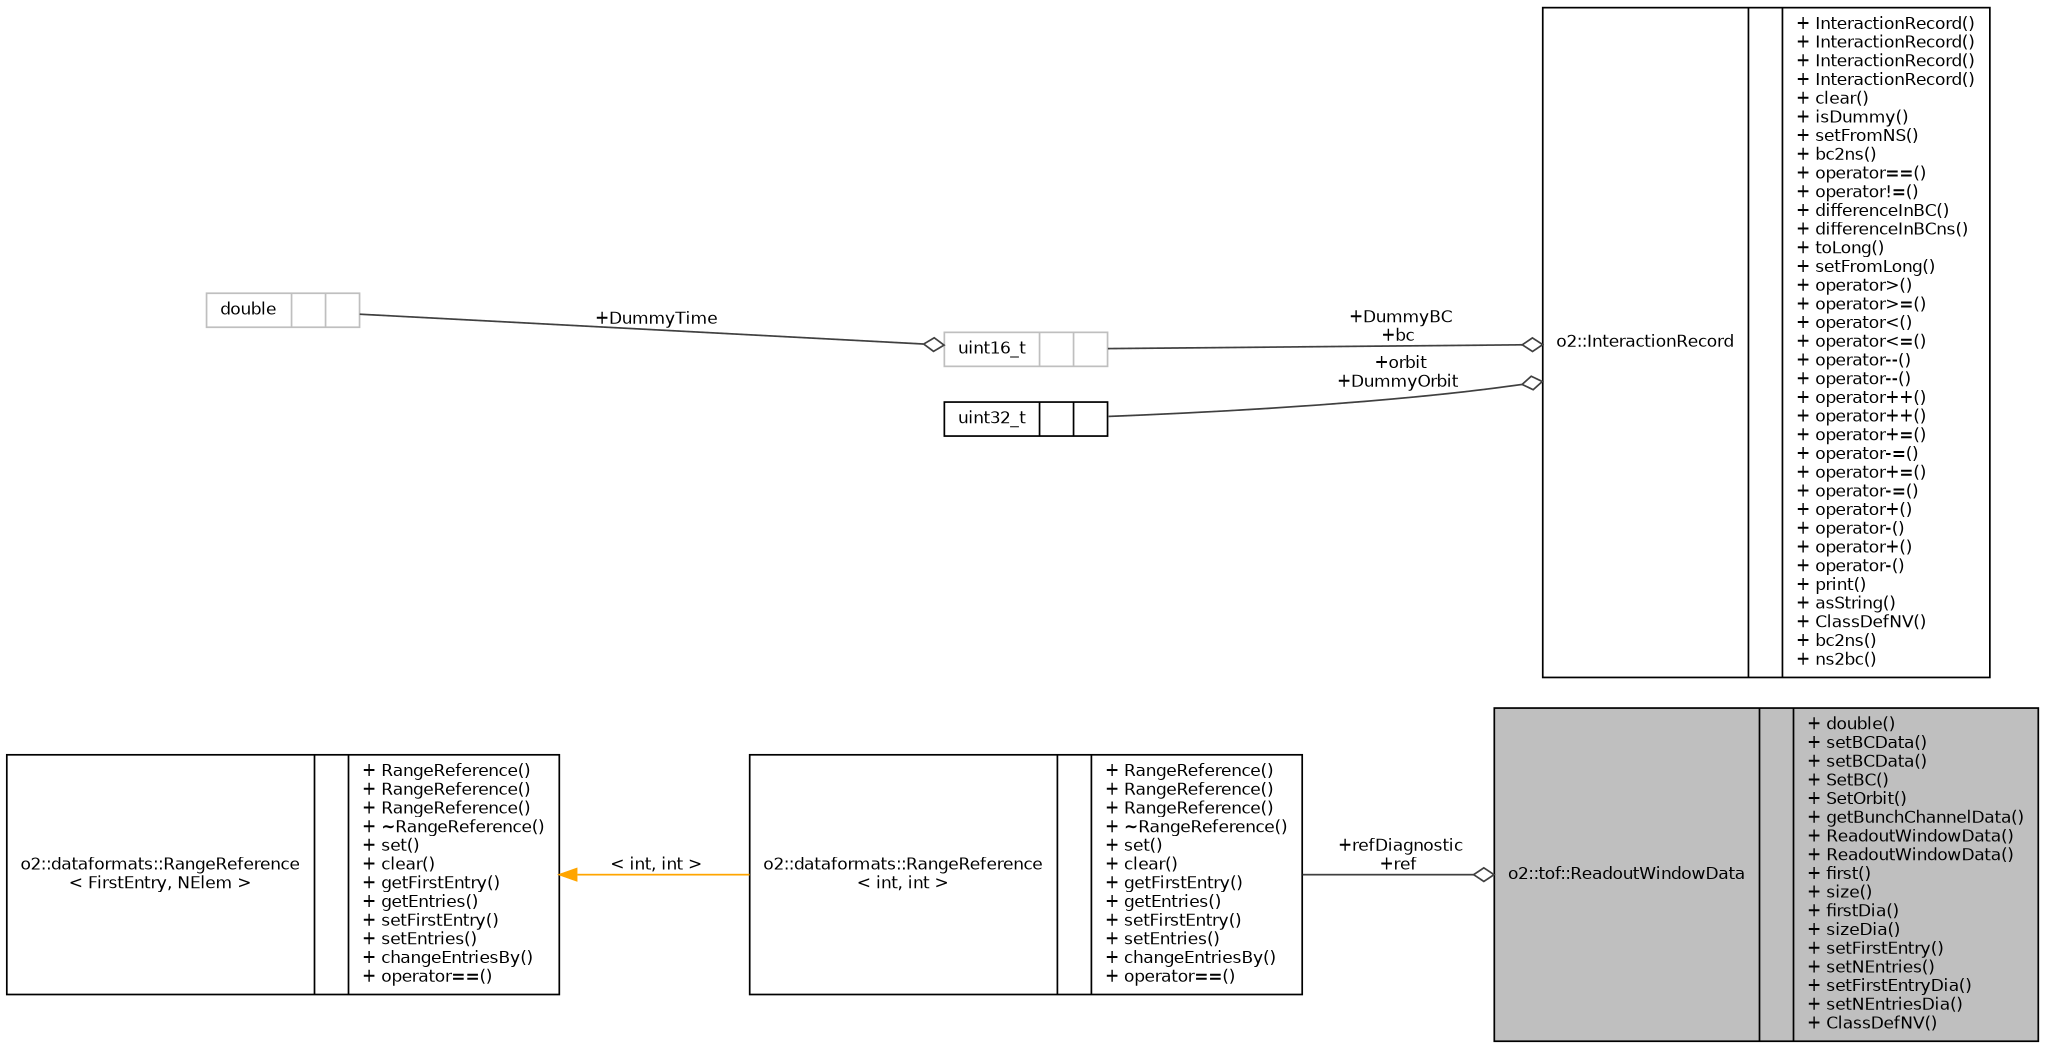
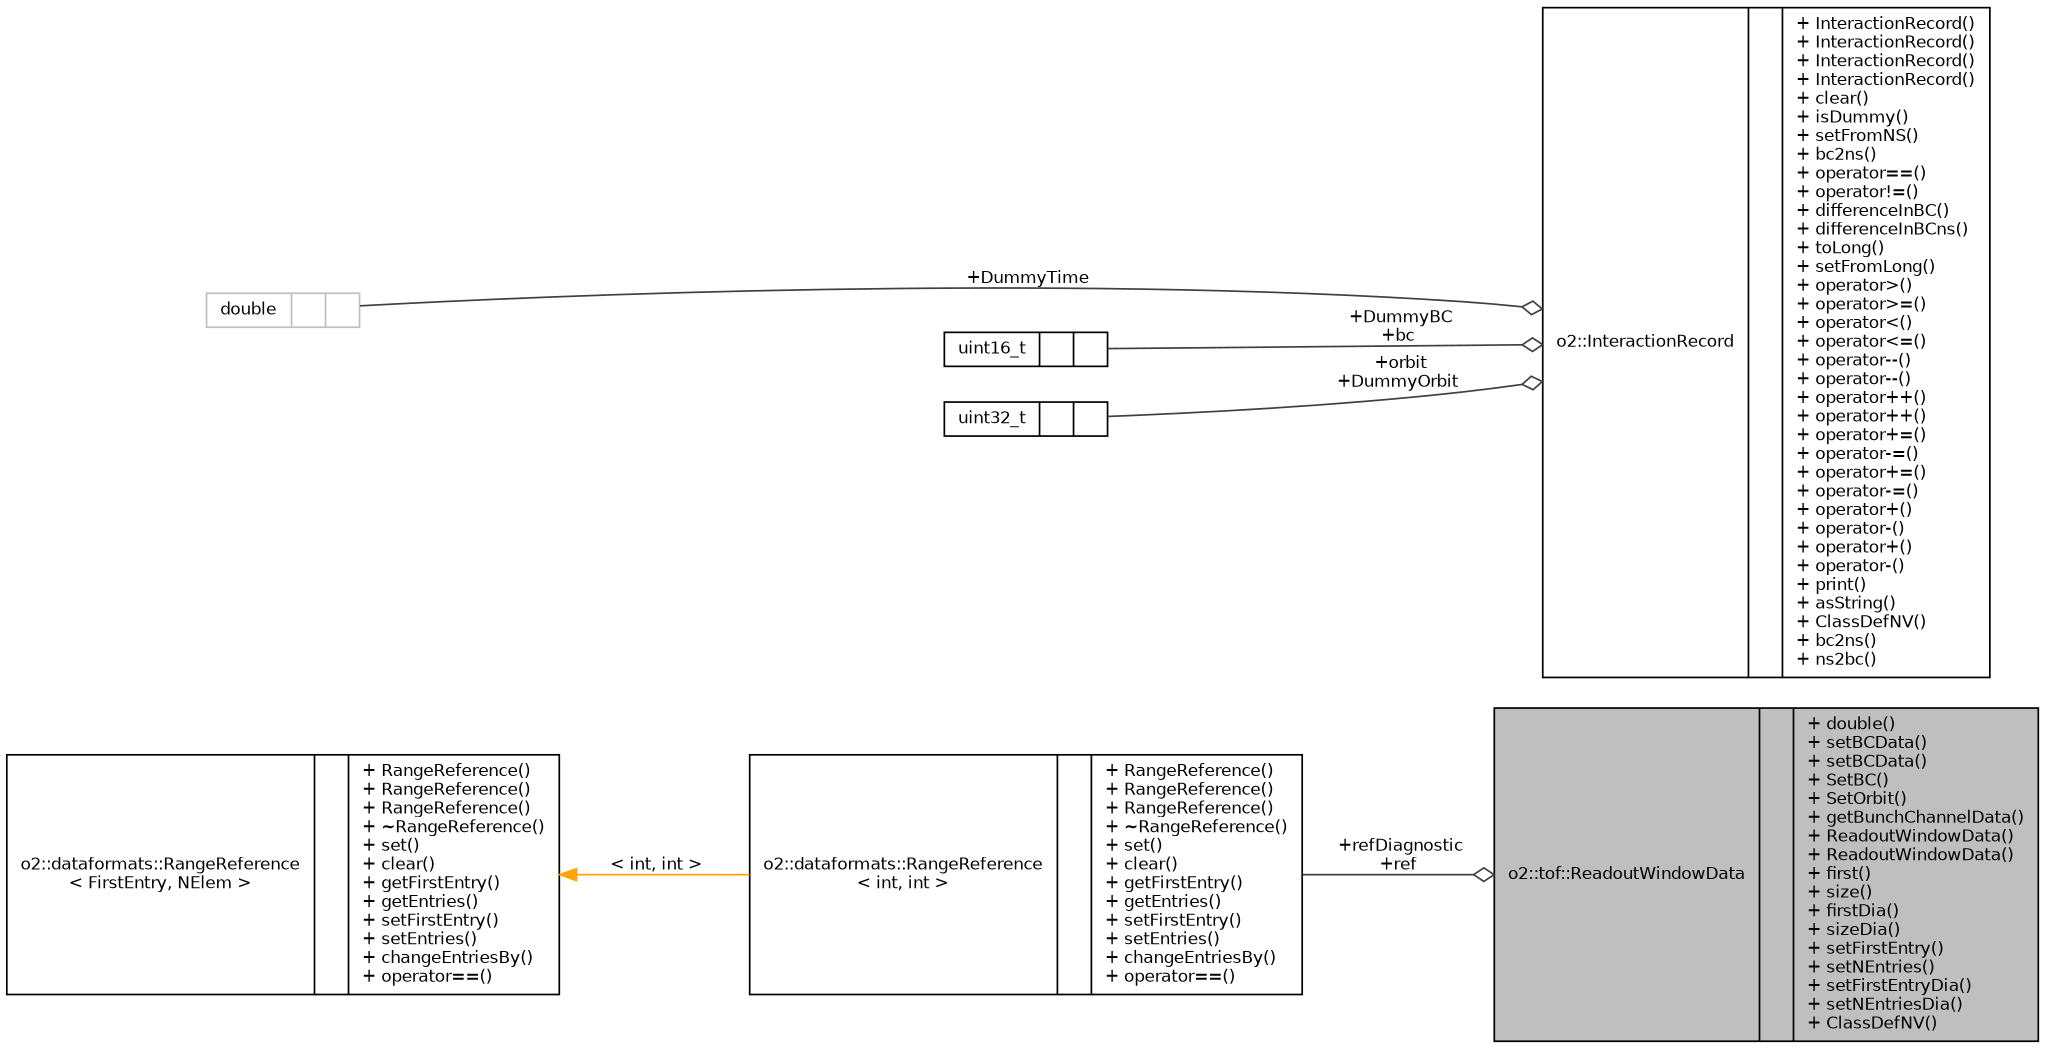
edge "double" -> "uint16_t": now "double" -> "o2::InteractionRecord"
node "uint16_t": color grey75 -> black
